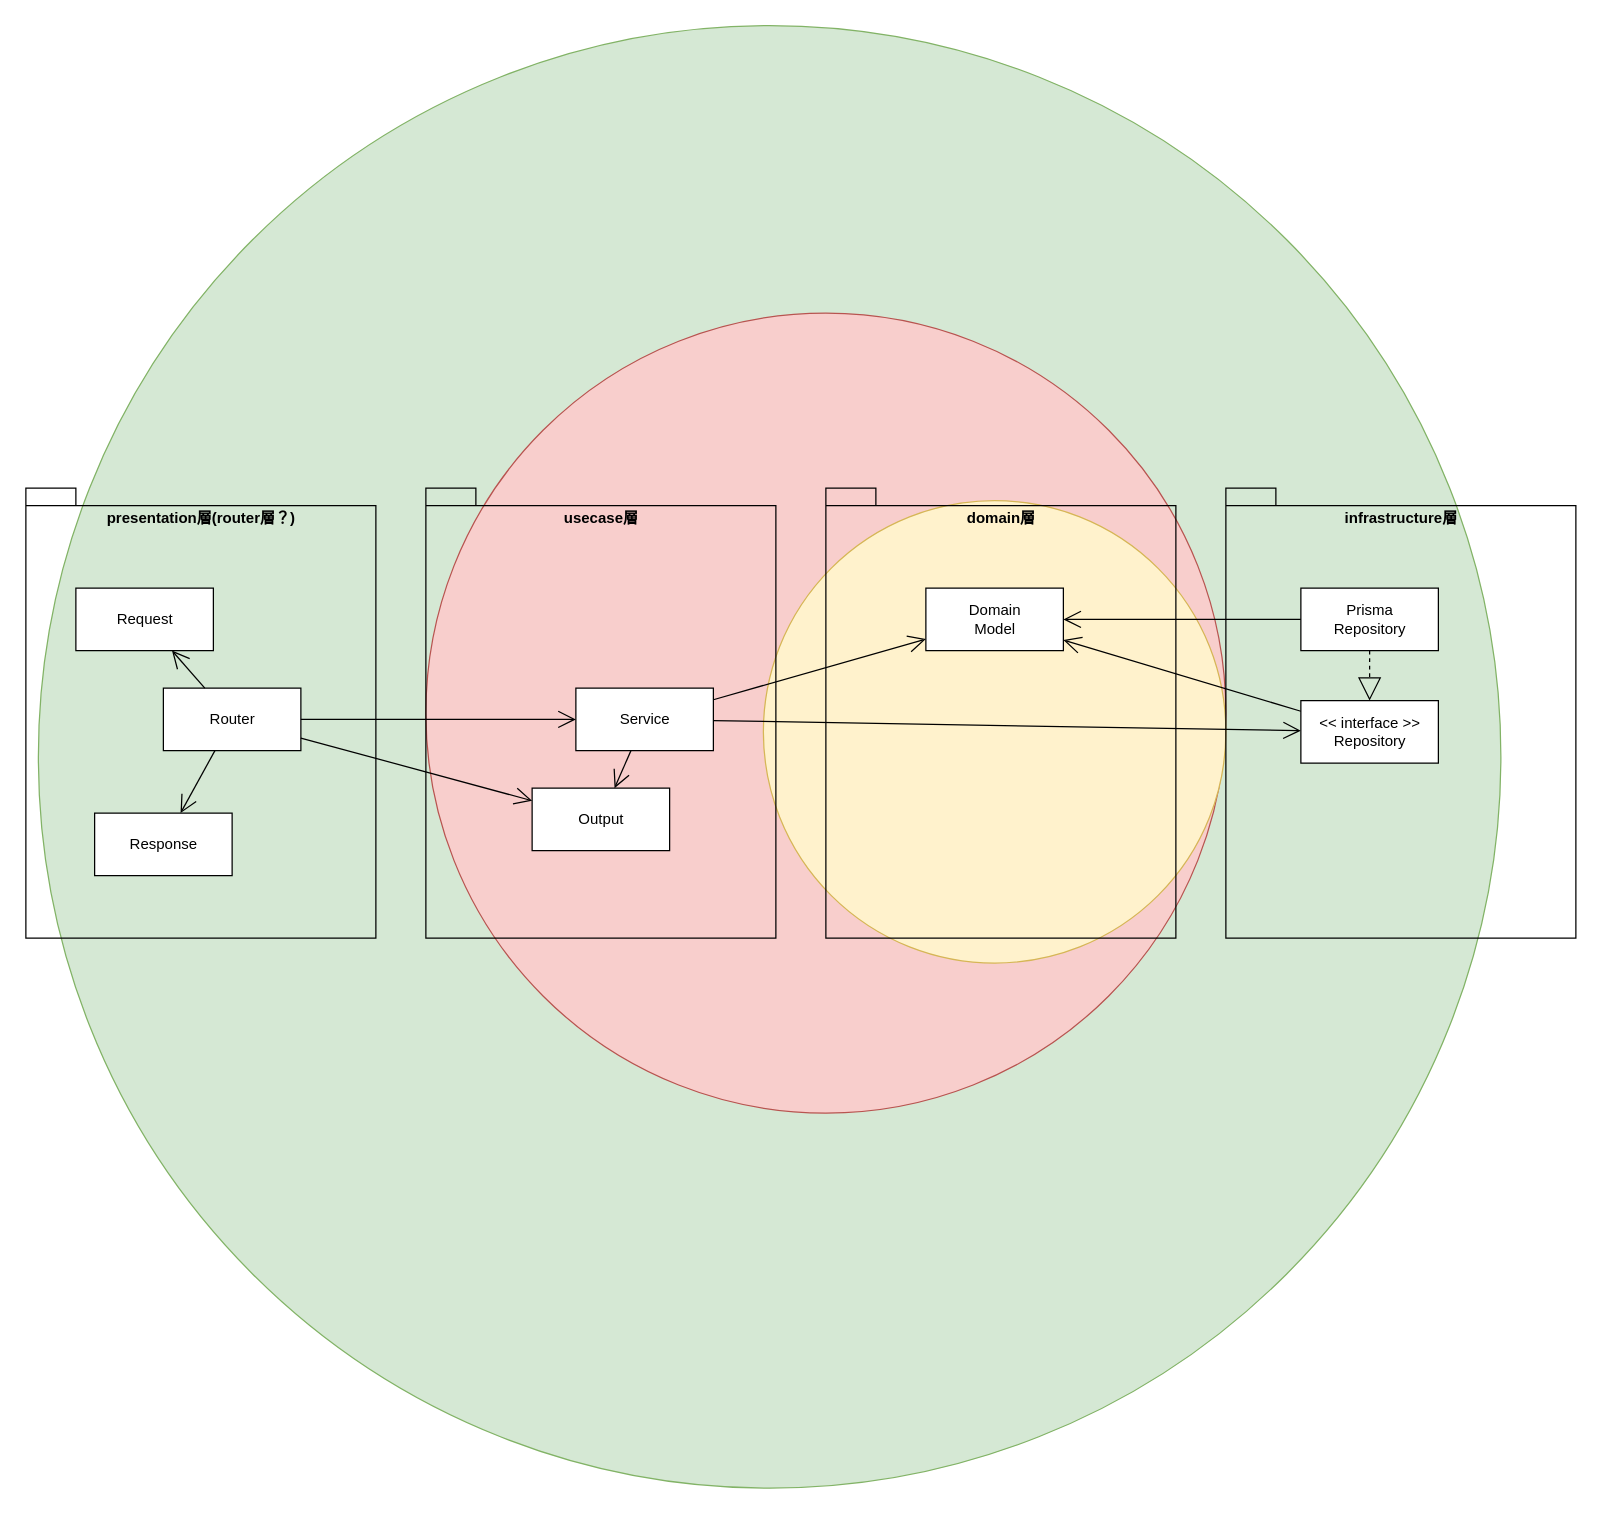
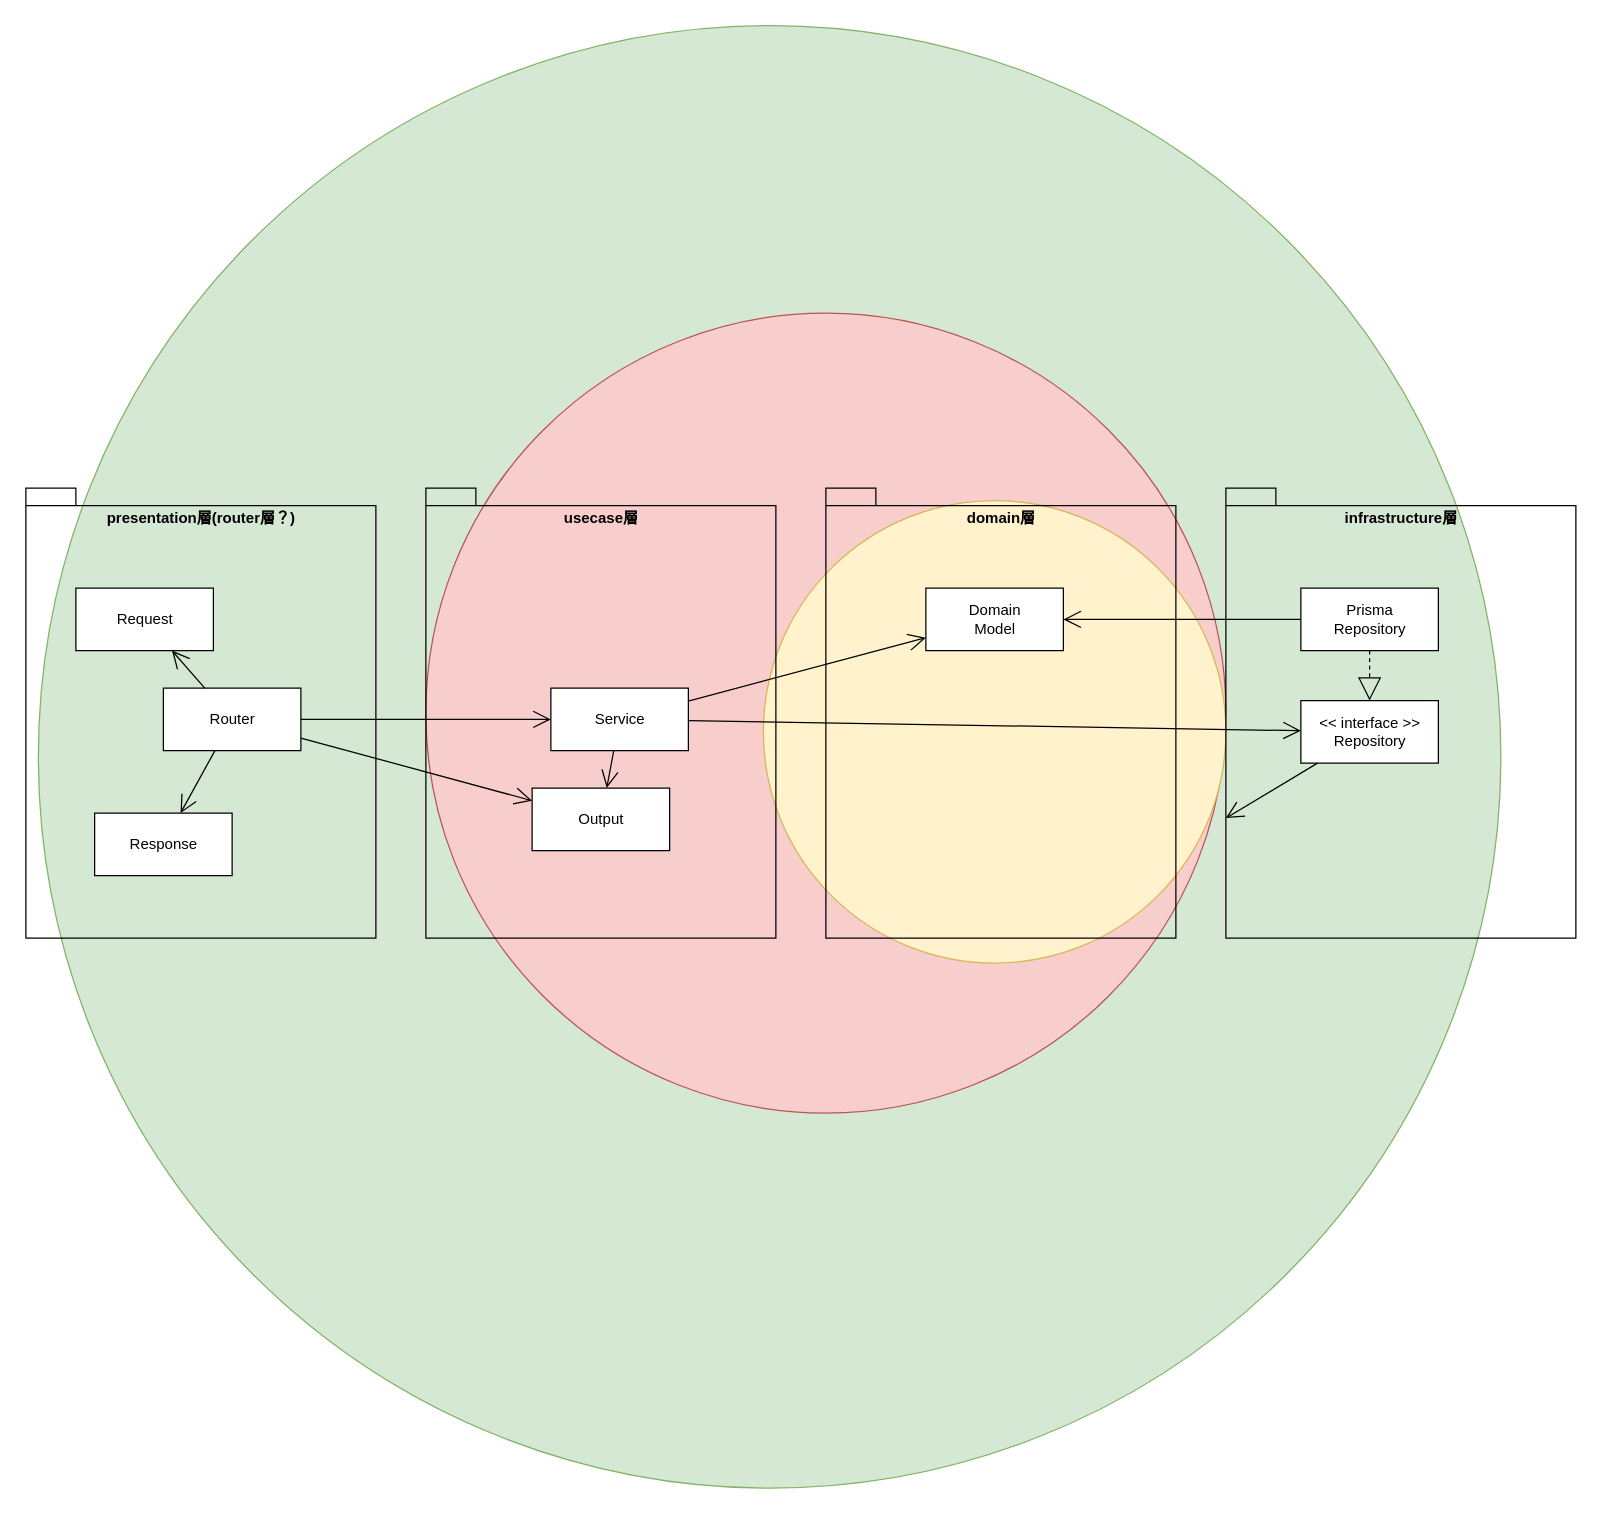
edge "<< interface >> Repository" -> "Domain Model": now "<< interface >> Repository" -> "infrastructure層"
node "Service": moved (644, 719) -> (619, 719)
